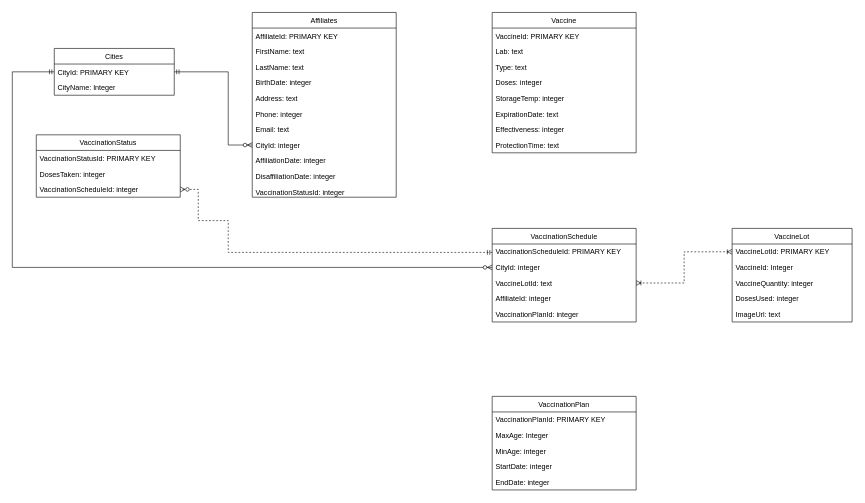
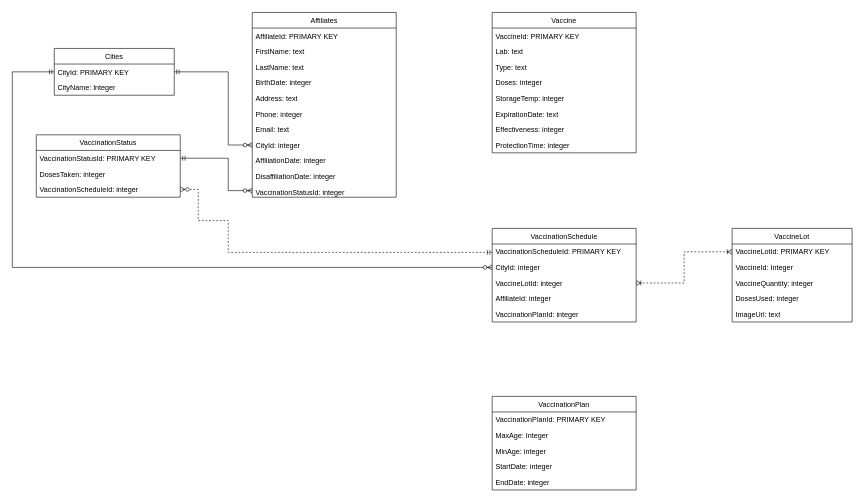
node "ProtectionTime: text": label "ProtectionTime: text" -> "ProtectionTime: integer"
edge "VaccinationStatusId: PRIMARY KEY" -- "VaccinationStatusId: integer": added
node "VaccineLotId: text": label "VaccineLotId: text" -> "VaccineLotId: integer"
